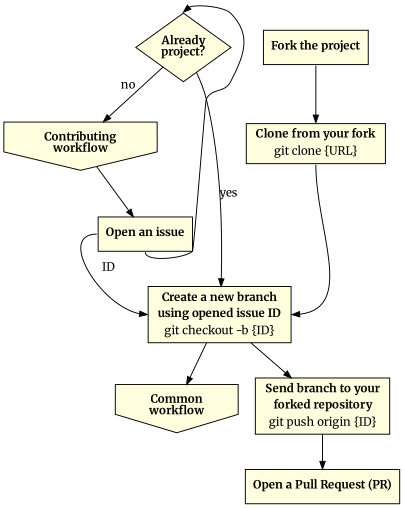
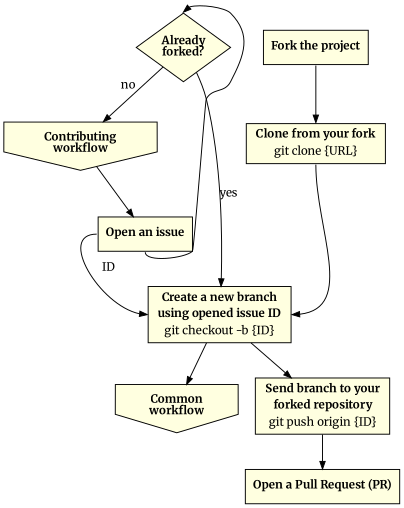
node "Already": text "project?" -> "forked?"
